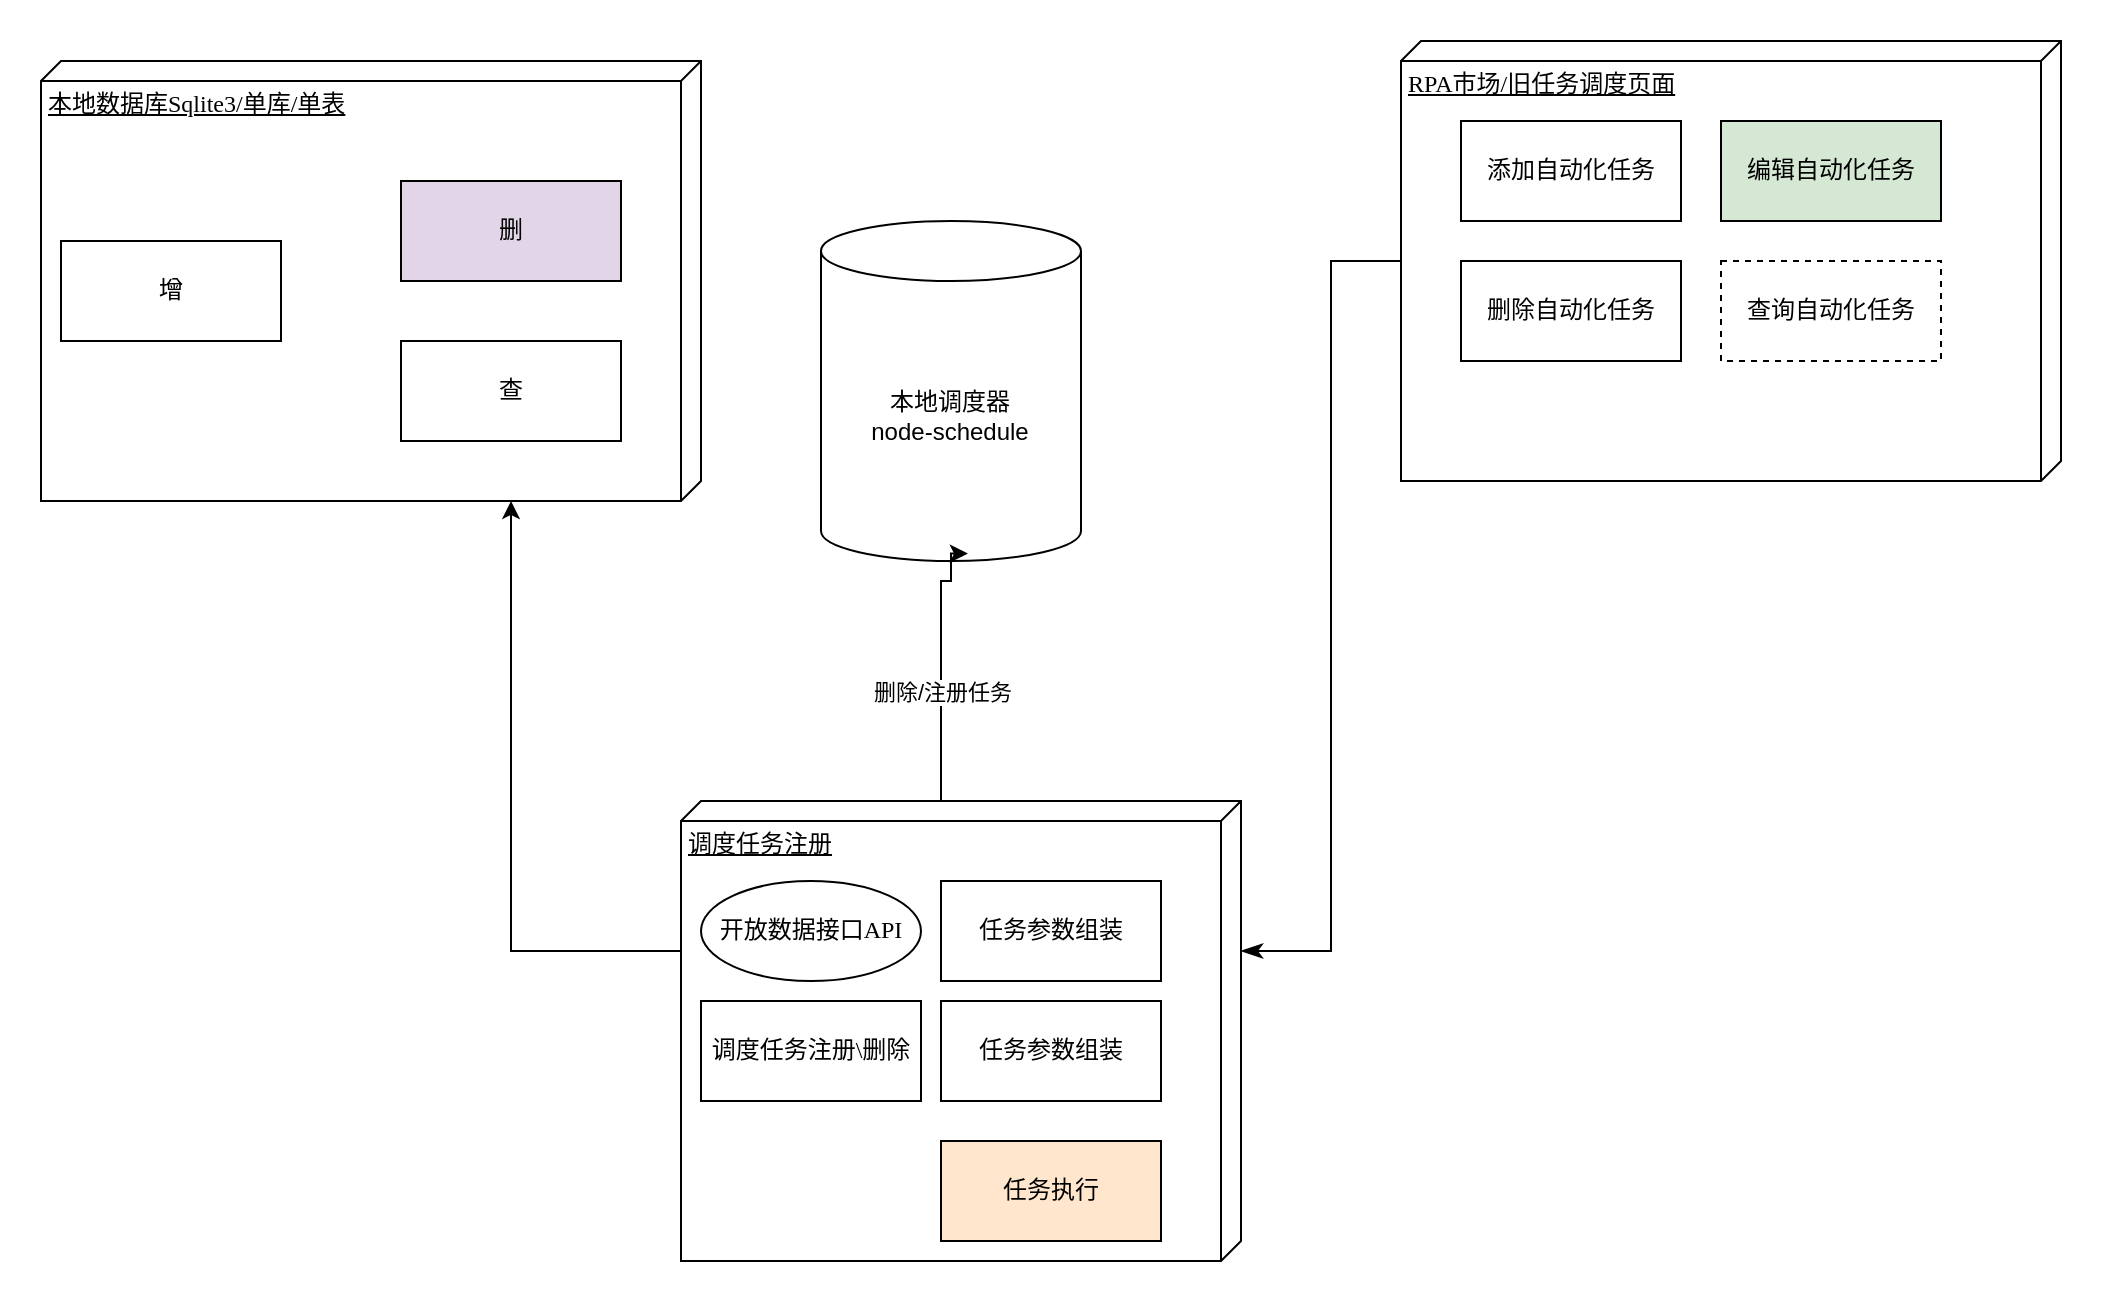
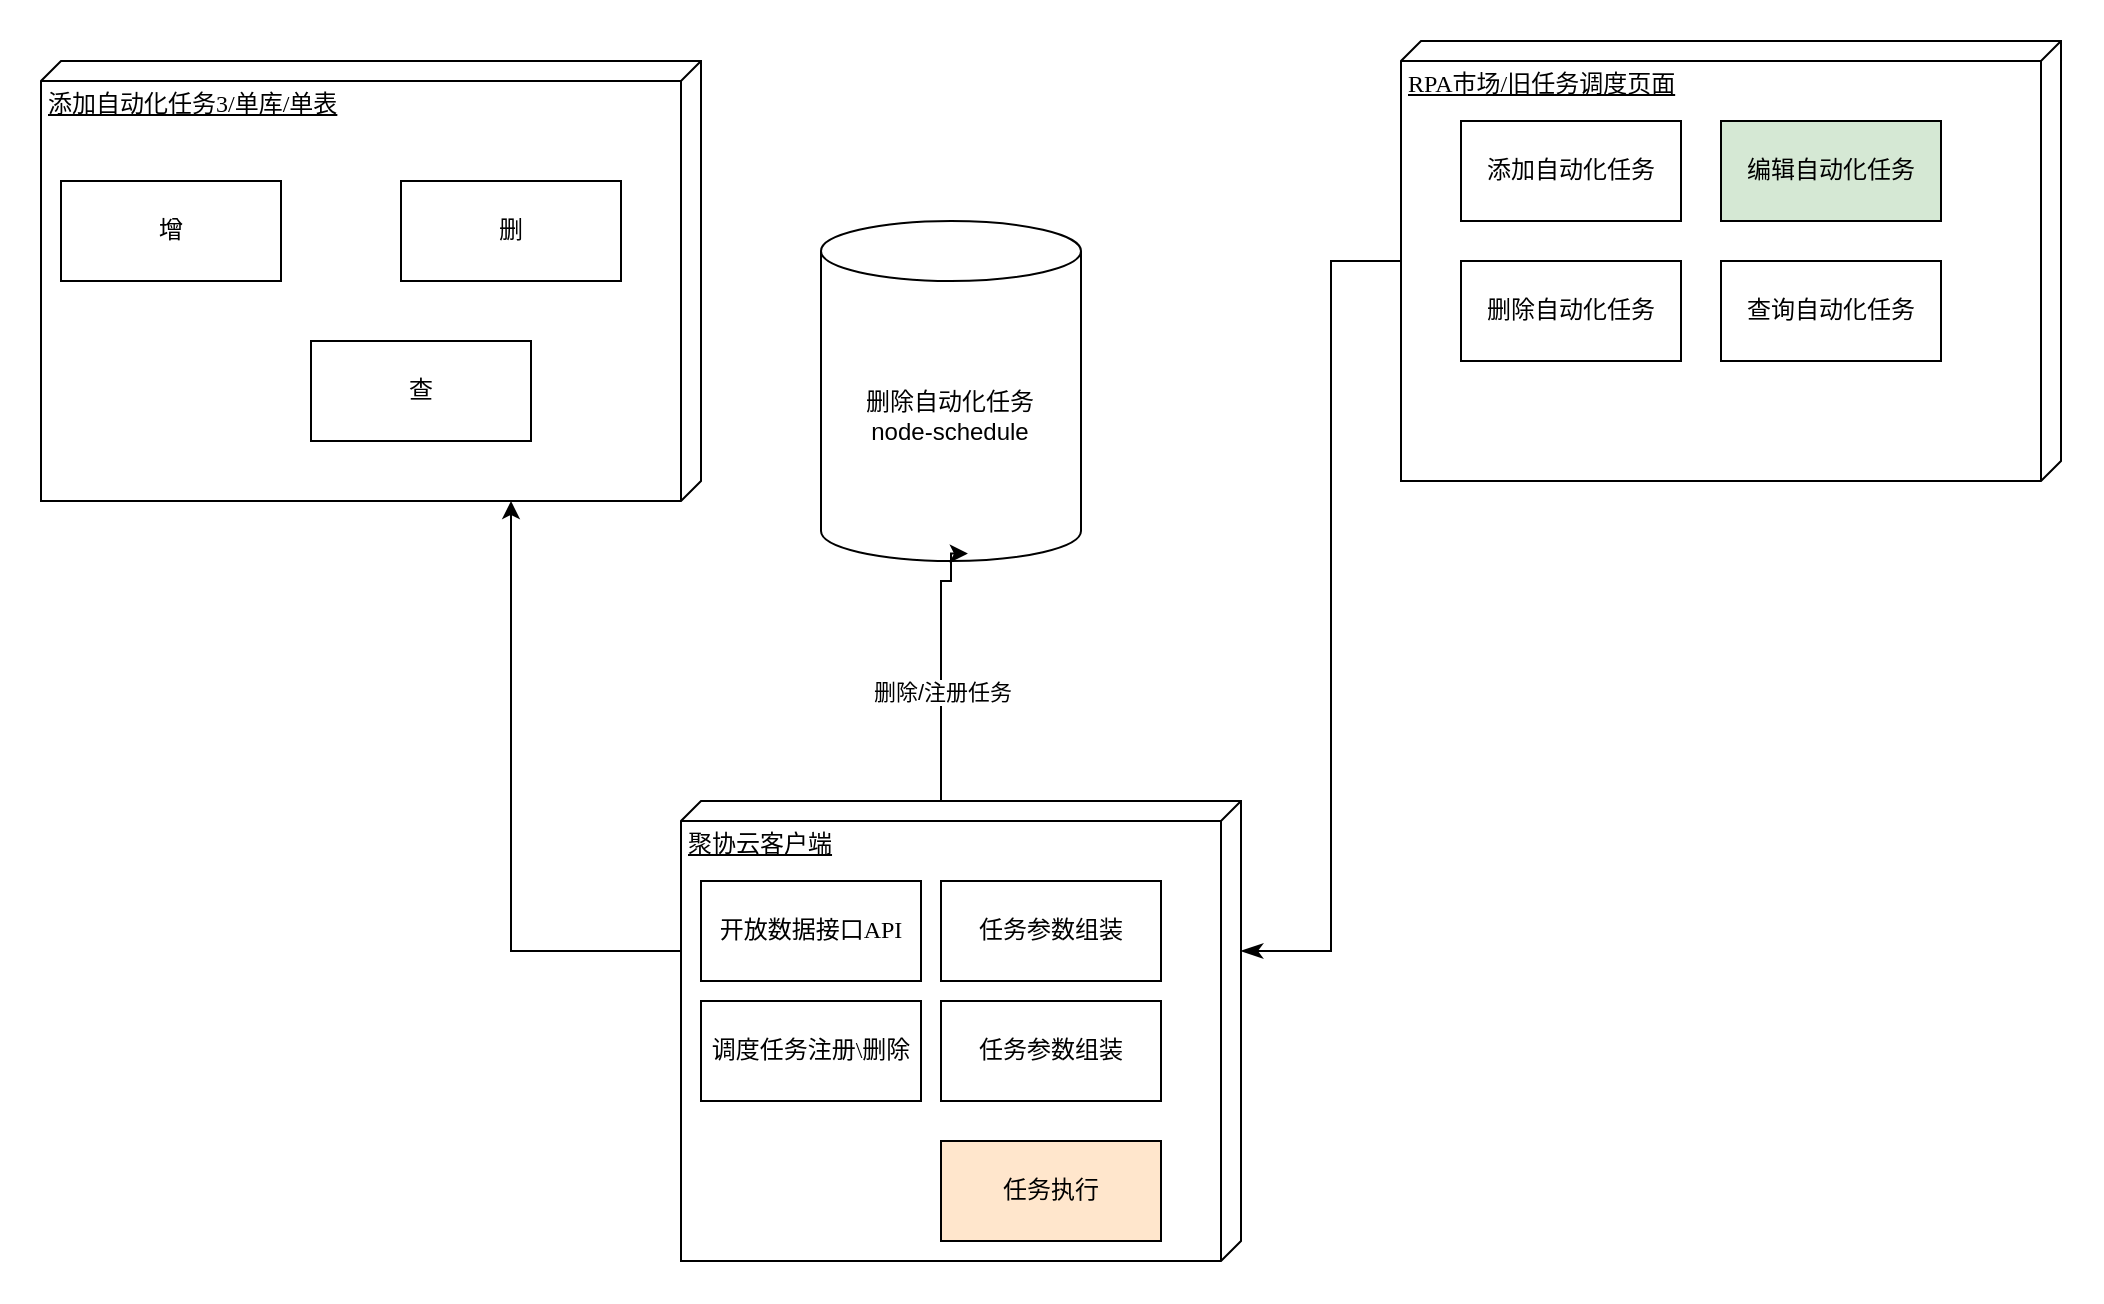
node "本地数据库Sqlite3/单库/单表": label "本地数据库Sqlite3/单库/单表" -> "添加自动化任务3/单库/单表"
node "删": fillcolor #e1d5e7 -> #ffffff
node "增": moved (171, 291) -> (171, 231)
node "查询自动化任务": style dashed -> solid
node "查": moved (511, 391) -> (421, 391)
node "本地调度器 node-schedule": label "本地调度器 node-schedule" -> "删除自动化任务 node-schedule"
node "调度任务注册": label "调度任务注册" -> "聚协云客户端"
node "开放数据接口API": shape ellipse -> rectangle
